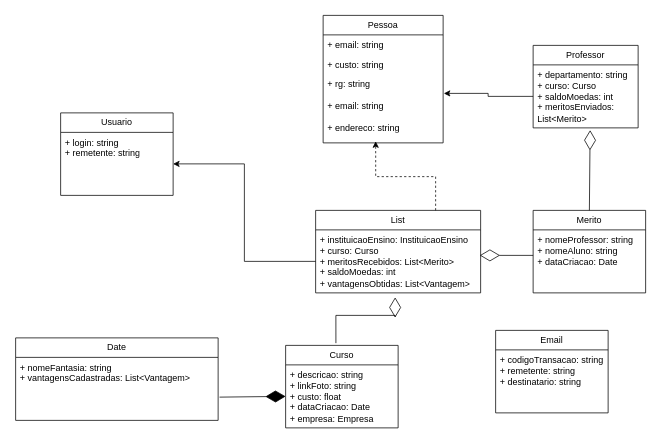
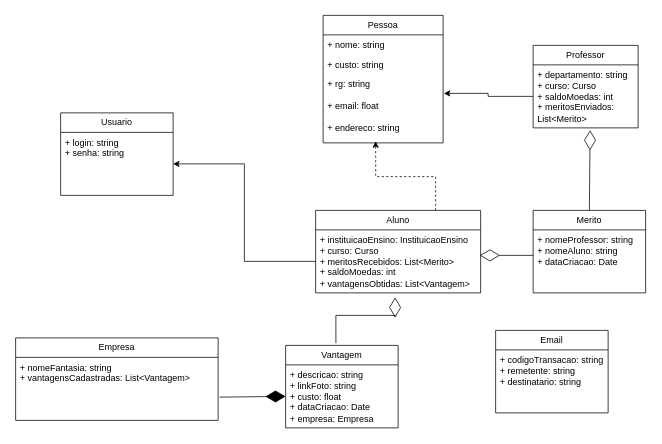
node "+ email: string": label "+ email: string" -> "+ nome: string"
node "+ rg: string + email: string + endereco: string": label "+ rg: string + email: string + endereco: string" -> "+ rg: string + email: float + endereco: string"
node "+ login: string + remetente: string": label "+ login: string + remetente: string" -> "+ login: string + senha: string"
node "List": label "List" -> "Aluno"
node "Date": label "Date" -> "Empresa"
node "Curso": label "Curso" -> "Vantagem"
